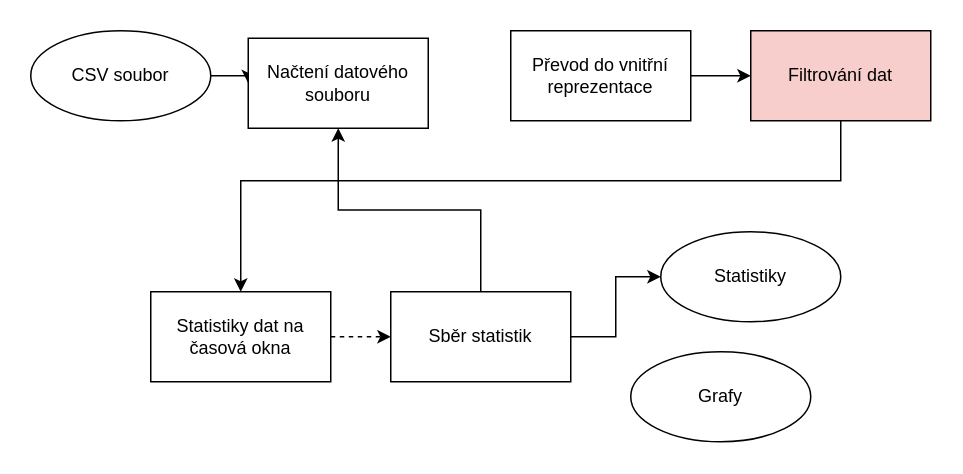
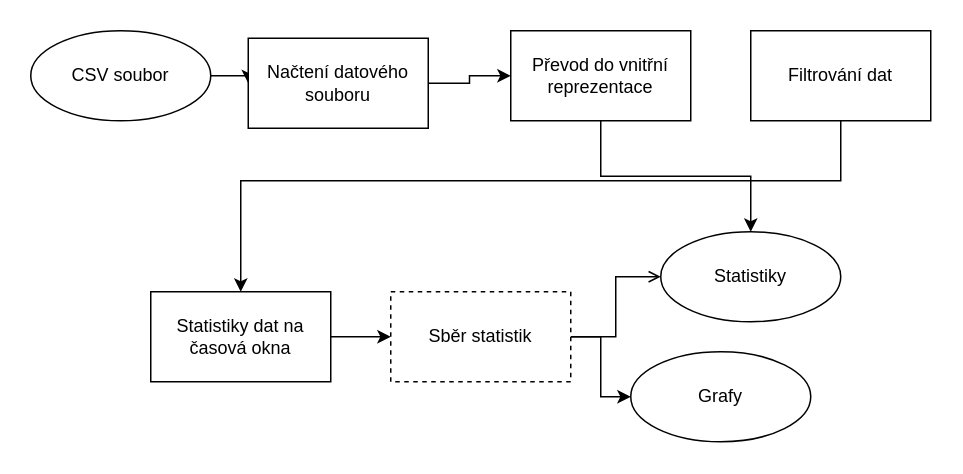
edge "Převod do vnitřní reprezentace" -> "Filtrování dat": now "Převod do vnitřní reprezentace" -> "Statistiky"
node "Filtrování dat": fillcolor #f8cecc -> #ffffff
edge "Načtení datového souboru" -> "Převod do vnitřní reprezentace": added
edge "Sběr statistik" -> "Načtení datového souboru": now "Sběr statistik" -> "Grafy"
edge "Sběr statistik" -> "Statistiky": arrowhead classic -> open
edge "Statistiky dat na časová okna" -> "Sběr statistik": style dashed -> solid
node "Sběr statistik": style solid -> dashed
